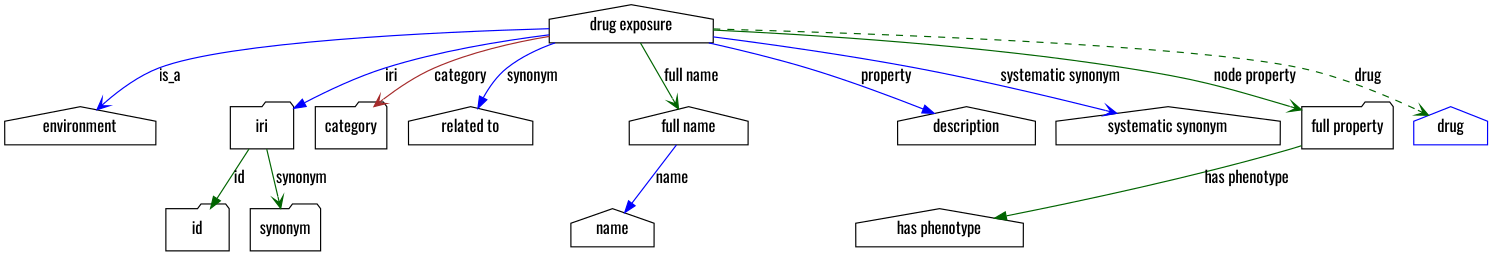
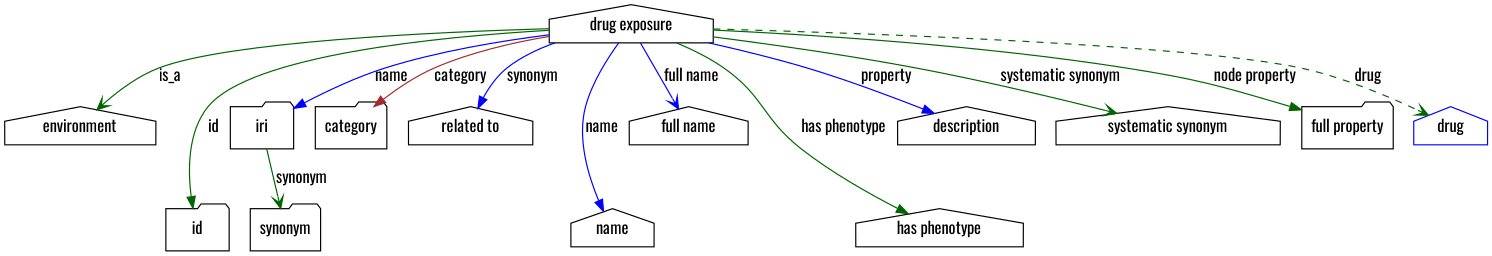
edge "drug exposure" -> "environment": color blue -> darkgreen
edge "drug exposure" -> "full property": arrowhead vee -> normal
edge "drug exposure" -> "category": arrowhead vee -> normal
edge "drug exposure" -> "systematic synonym": color blue -> darkgreen
edge "drug exposure" -> "full name": color darkgreen -> blue
edge "drug exposure" -> "iri": label "iri" -> "name"
edge "iri" -> "id": now "drug exposure" -> "id"
edge "full name" -> "name": now "drug exposure" -> "name"
edge "full property" -> "has phenotype": now "drug exposure" -> "has phenotype"
